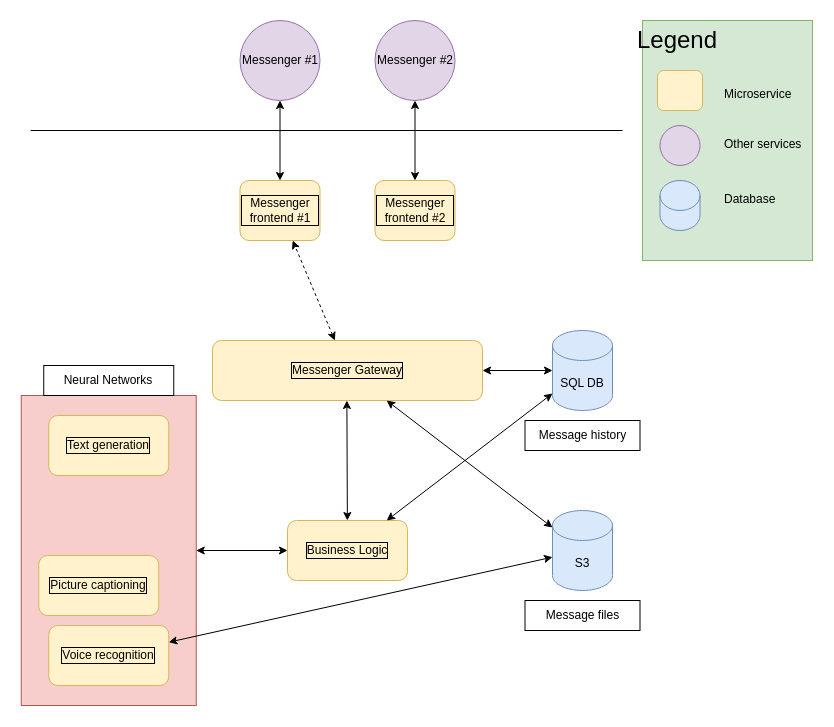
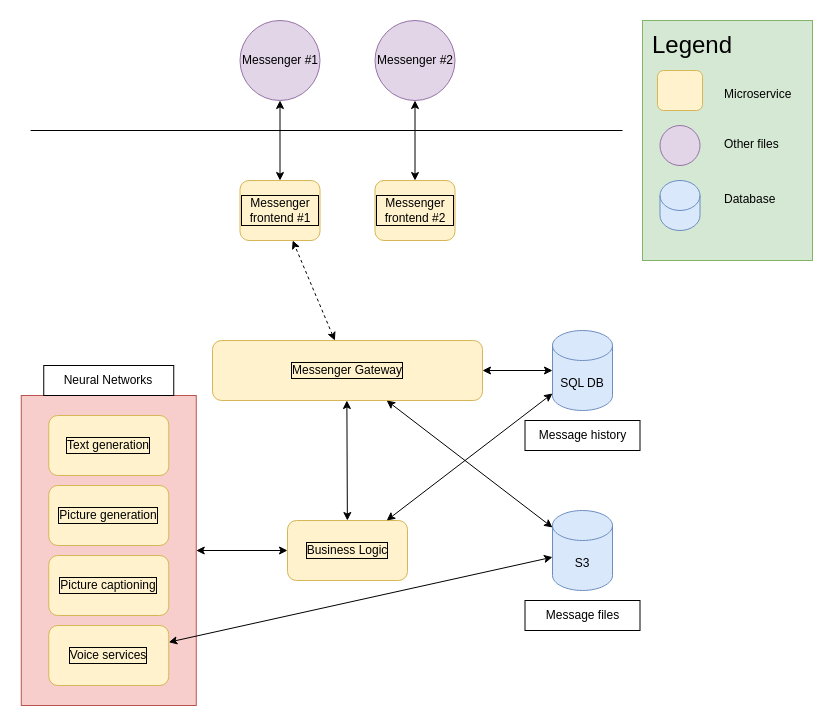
node "Legend": moved (678, 41) -> (693, 46)
node "Other services": label "Other services" -> "Other files"
node "Picture generation": added
node "Picture captioning": moved (99, 586) -> (109, 586)
node "Voice recognition": label "Voice recognition" -> "Voice services"
